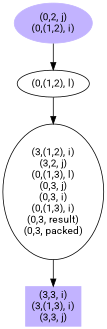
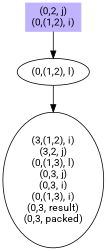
node "(0,2, j) (0,(1,2), i)": shape ellipse -> box
node "(3,3, i) (3,(1,3), i) (3,3, j)": removed
